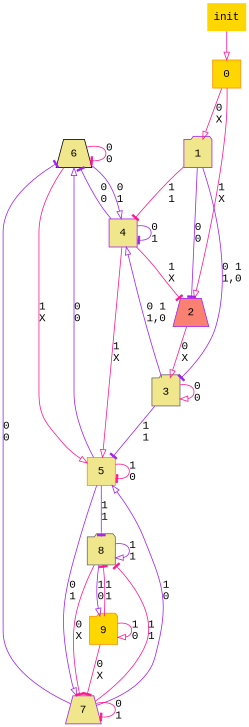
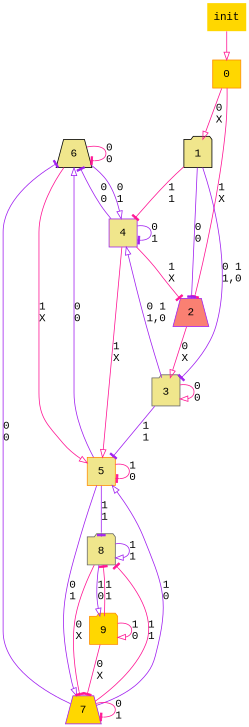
node "1": color purple -> black
edge "0" -> "2": arrowhead onormal -> tee
node "7": fillcolor khaki -> gold
